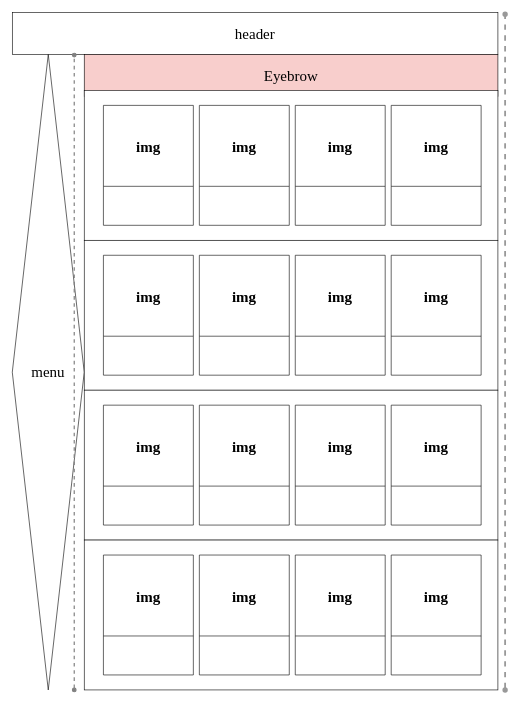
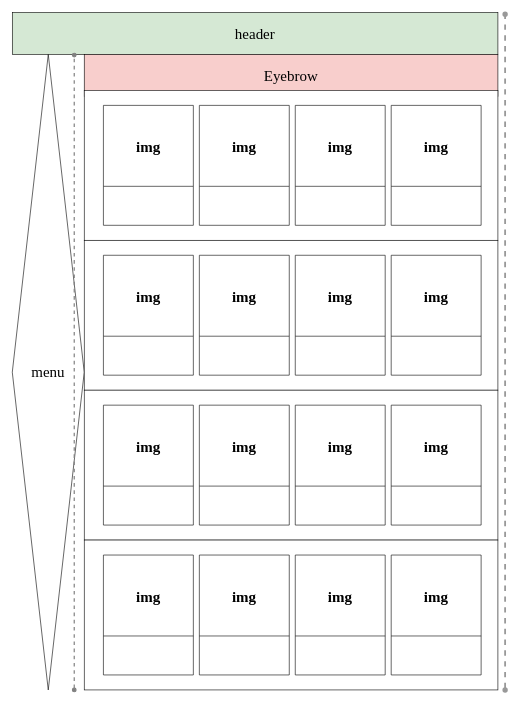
node "header": fillcolor #ffffff -> #d5e8d4
